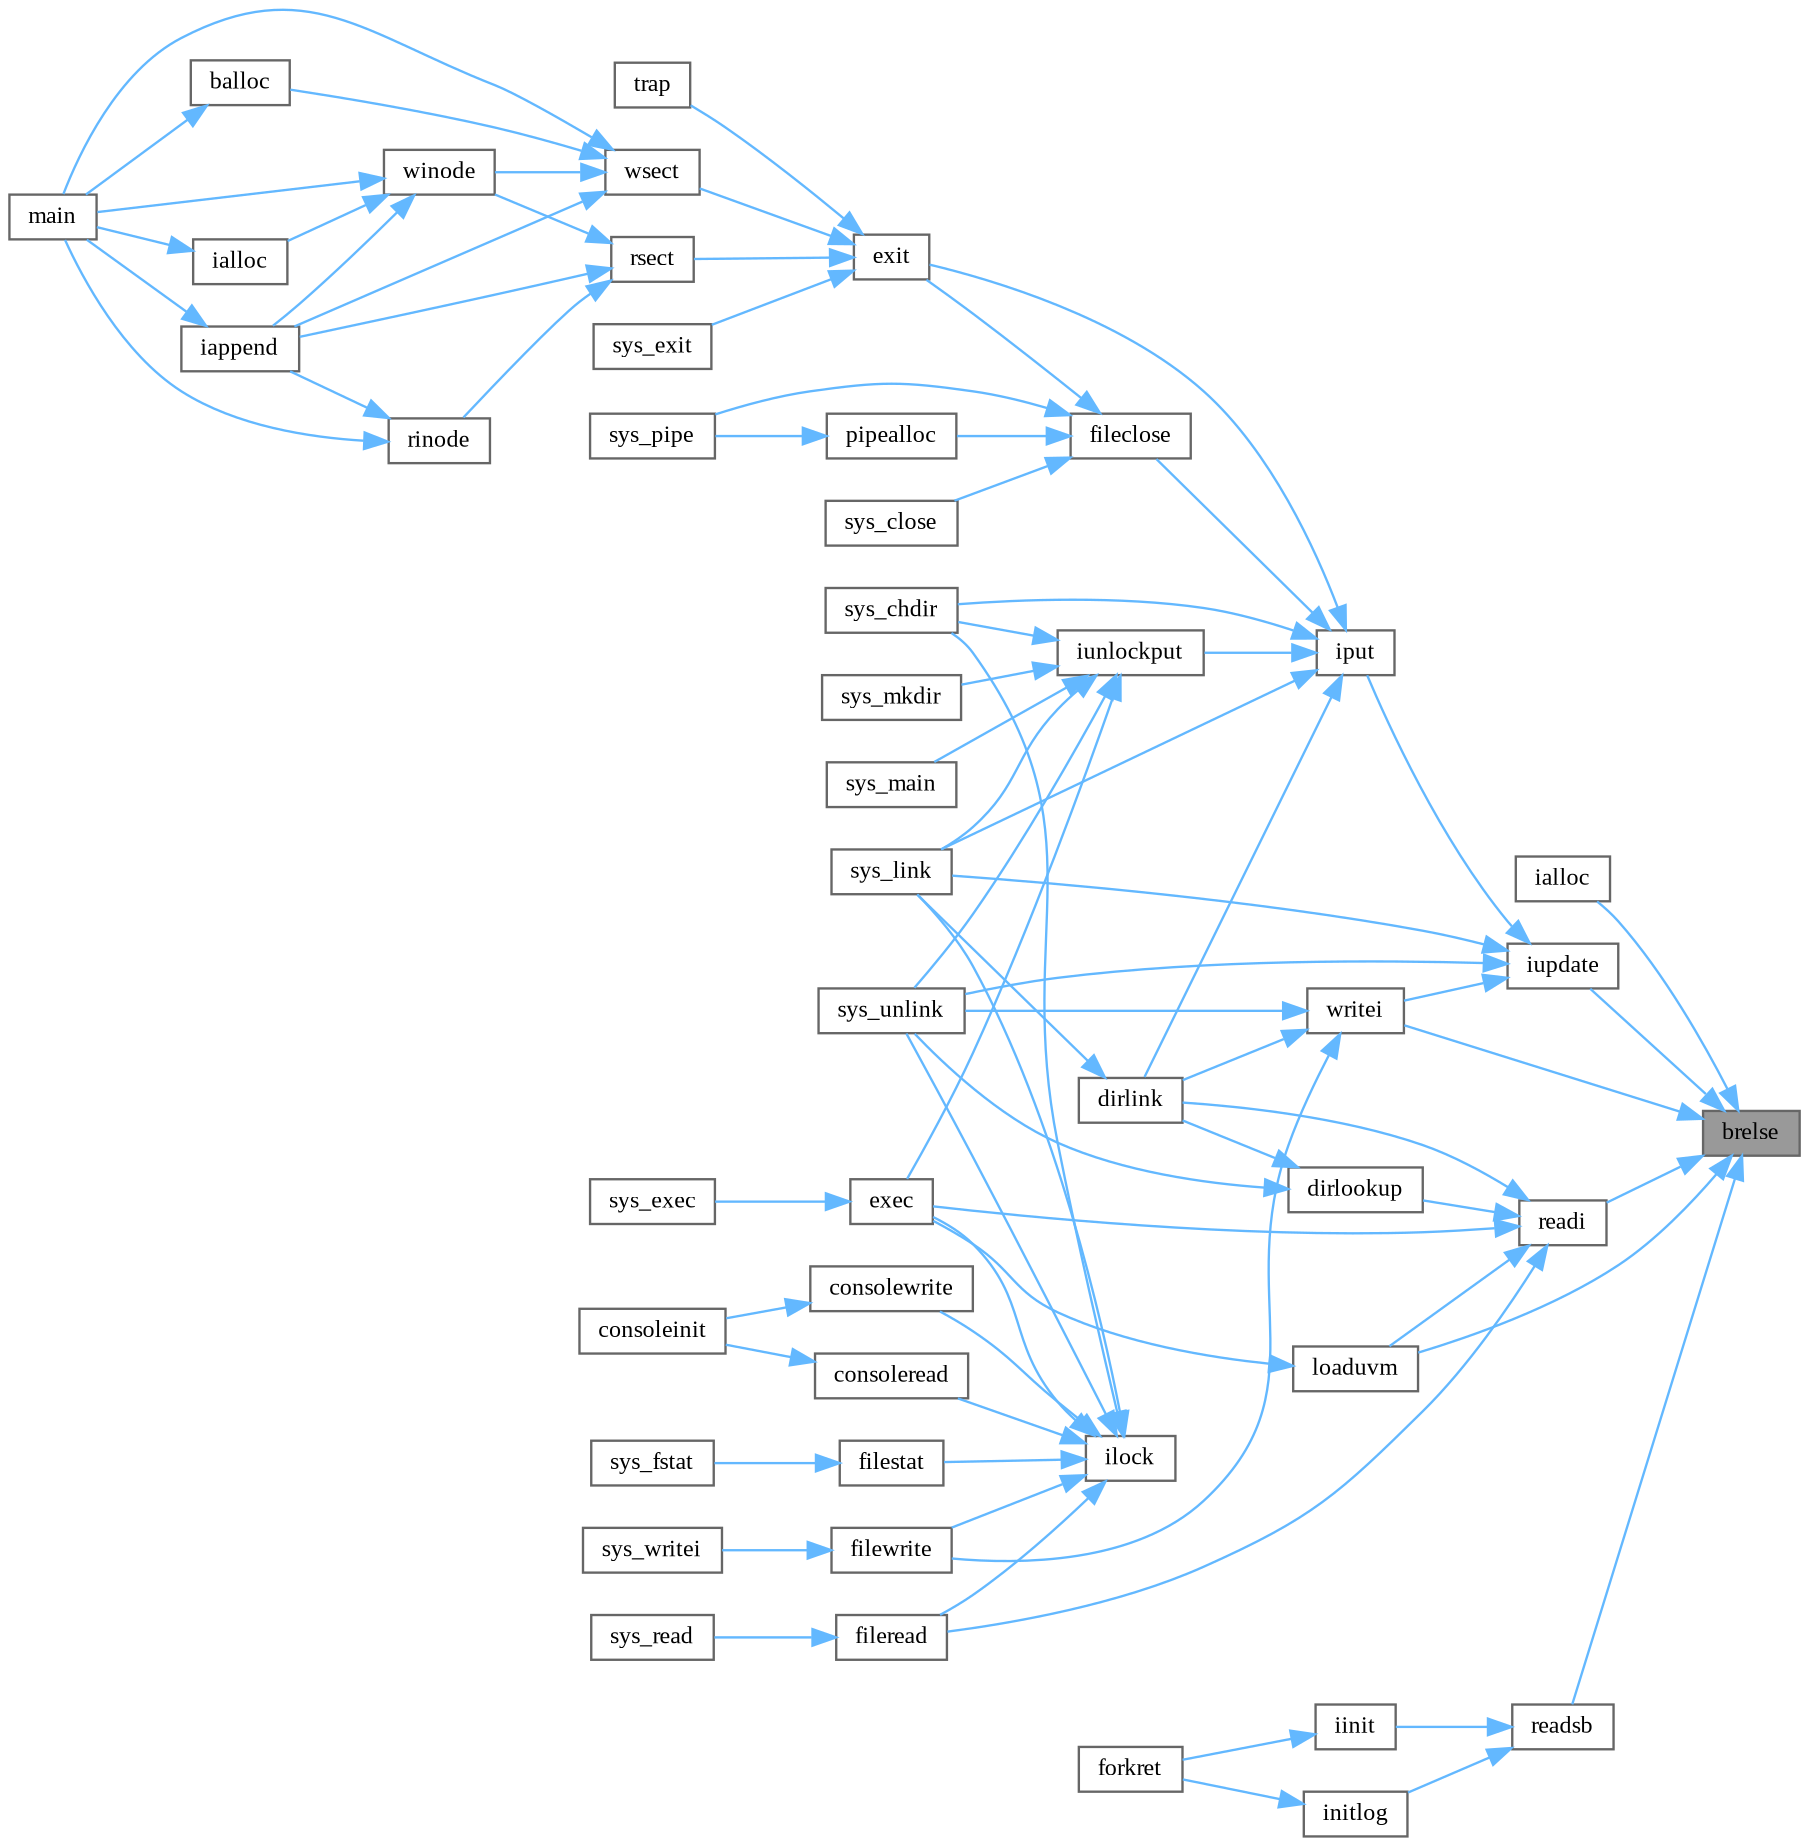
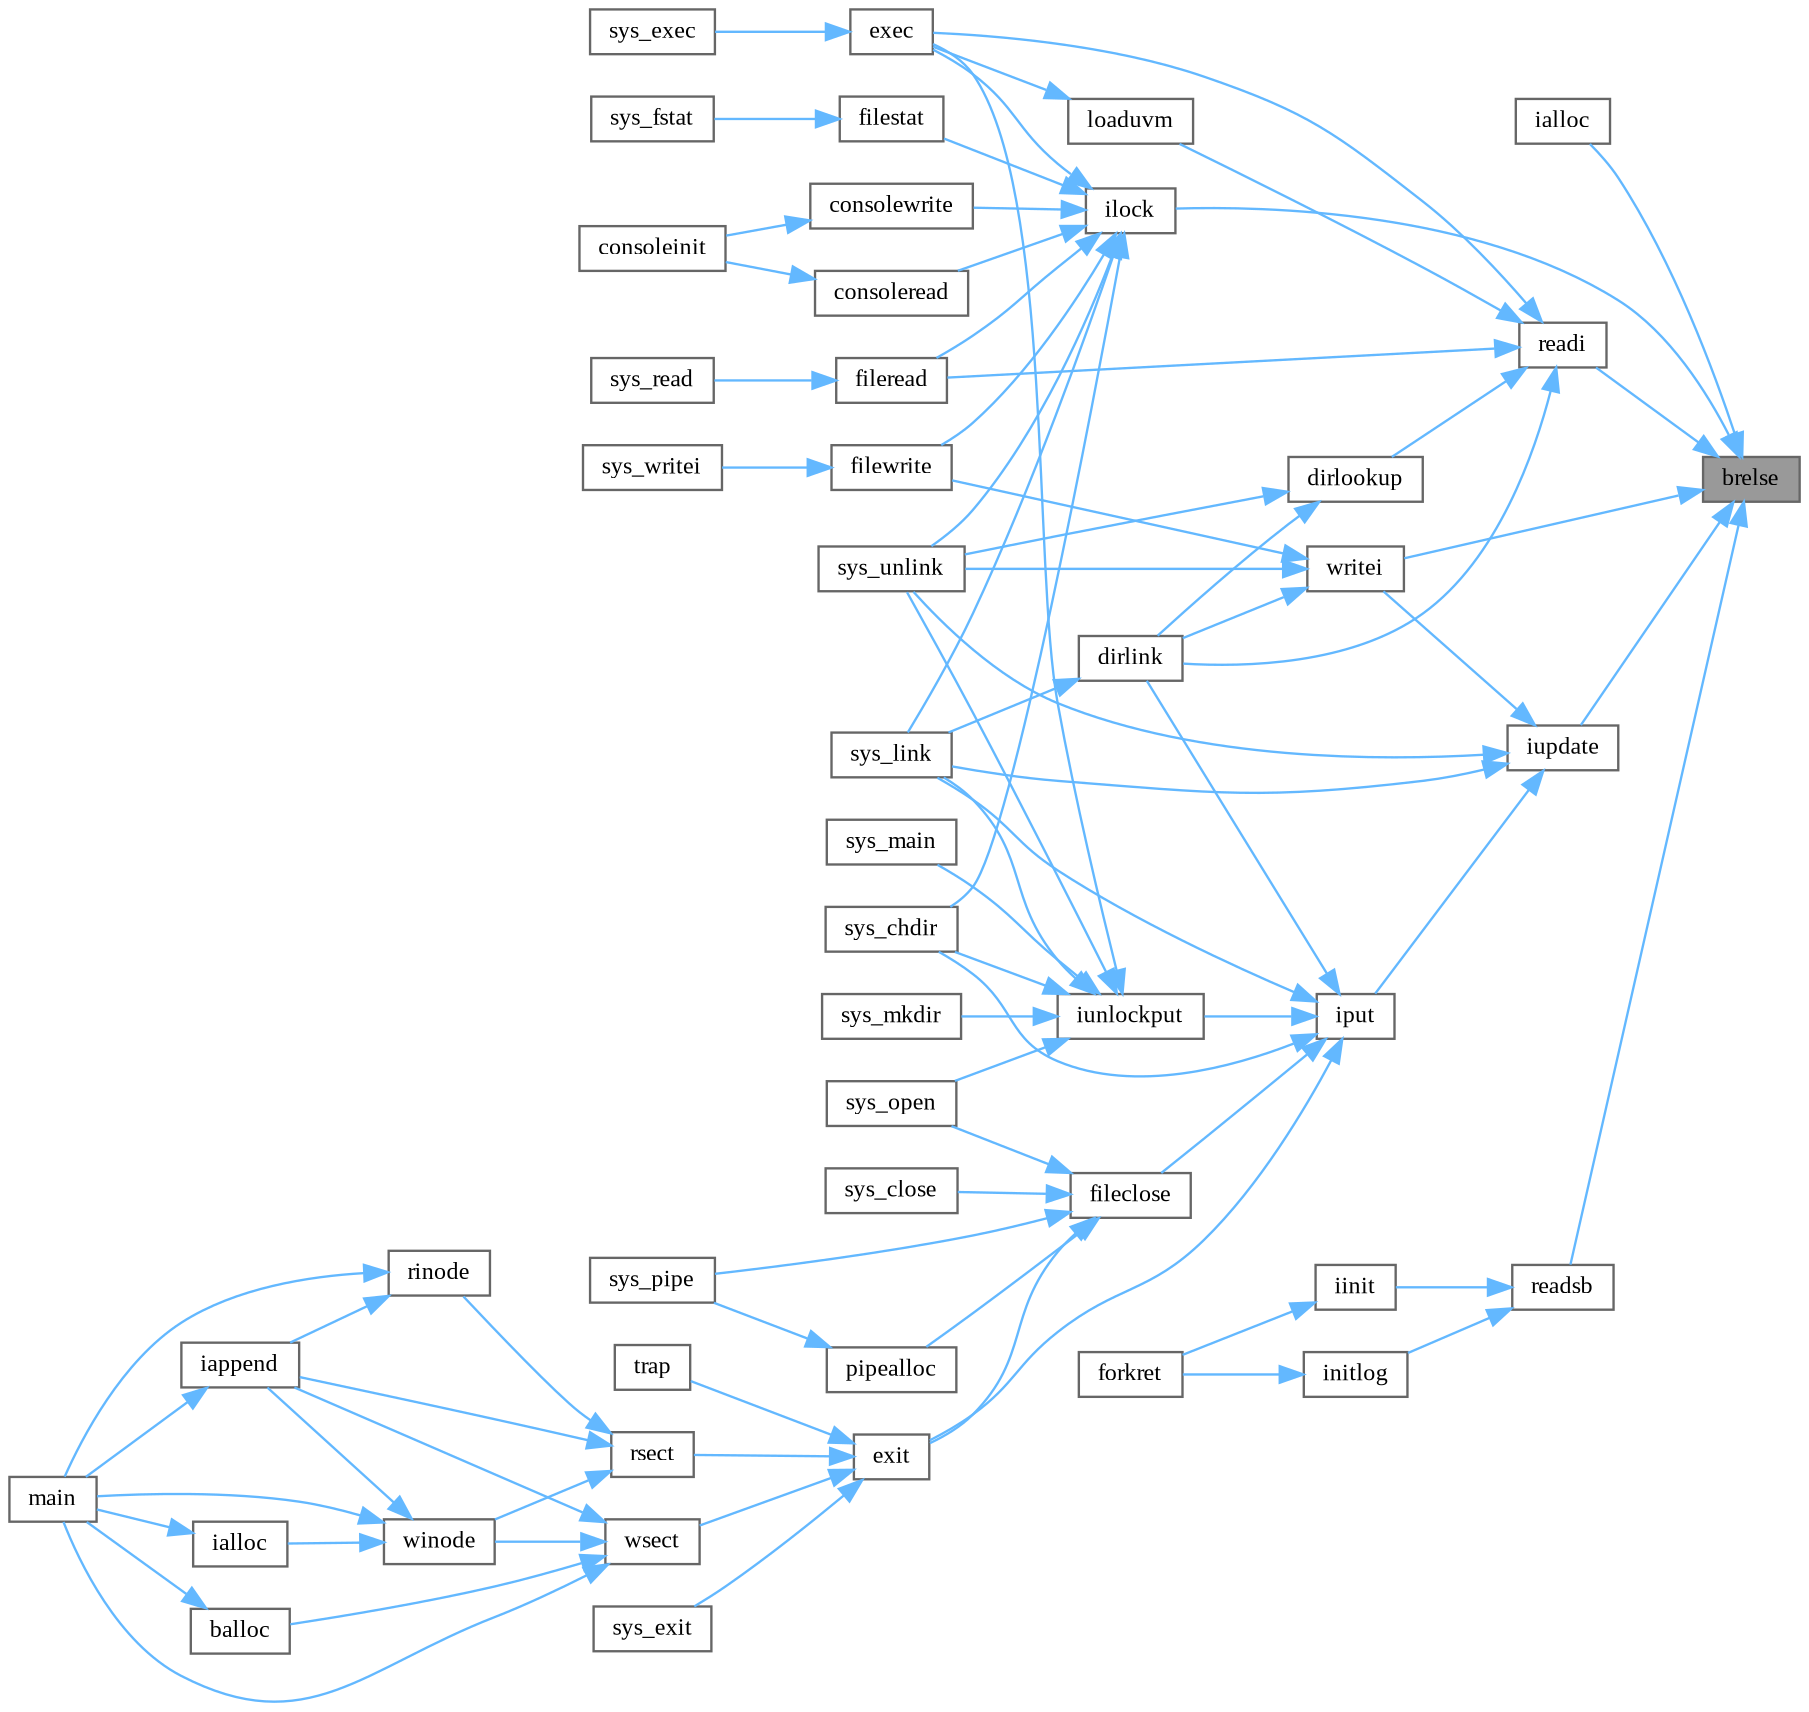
node "sys_open": added
edge "loaduvm" -> "brelse": now "ilock" -> "brelse"
